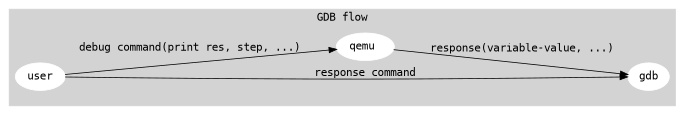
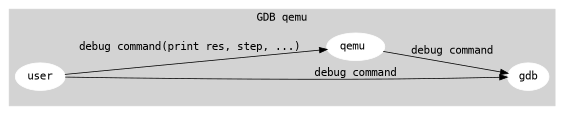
cluster "GDB flow": label "GDB flow" -> "GDB qemu"
edge "qemu" -> "gdb": label "response(variable-value, ...)" -> "debug command"
edge "user" -> "gdb": label "response command" -> "debug command"
